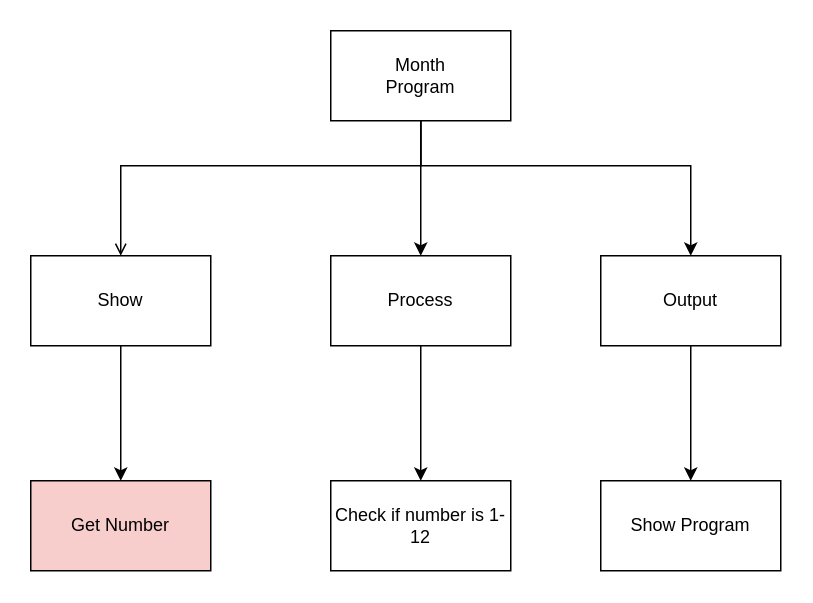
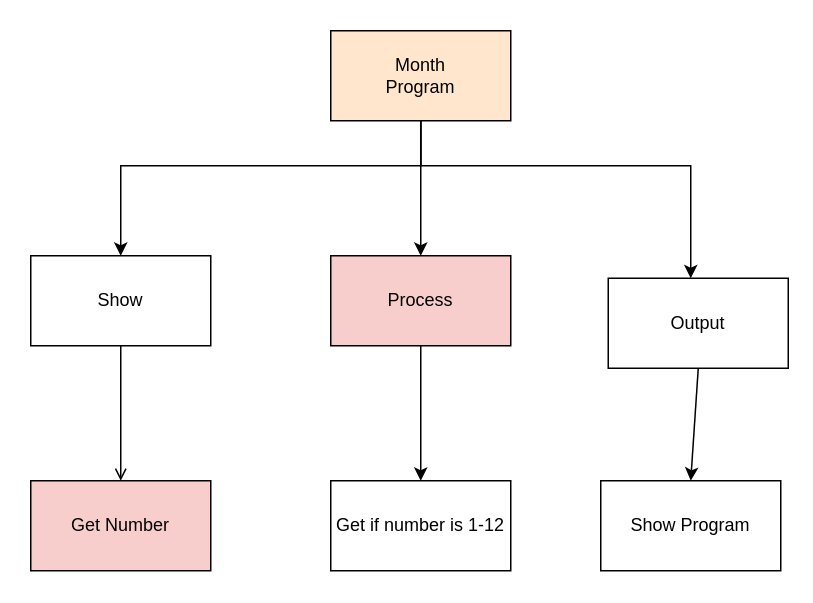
node "Month Program": fillcolor #ffffff -> #ffe6cc
edge "Month Program" -> "Show": arrowhead open -> classic
node "Process": fillcolor #ffffff -> #f8cecc
node "Output": moved (691, 301) -> (698, 323)
edge "Show" -> "Get Number": arrowhead classic -> open
node "Check if number is 1-12": label "Check if number is 1-12" -> "Get if number is 1-12"
